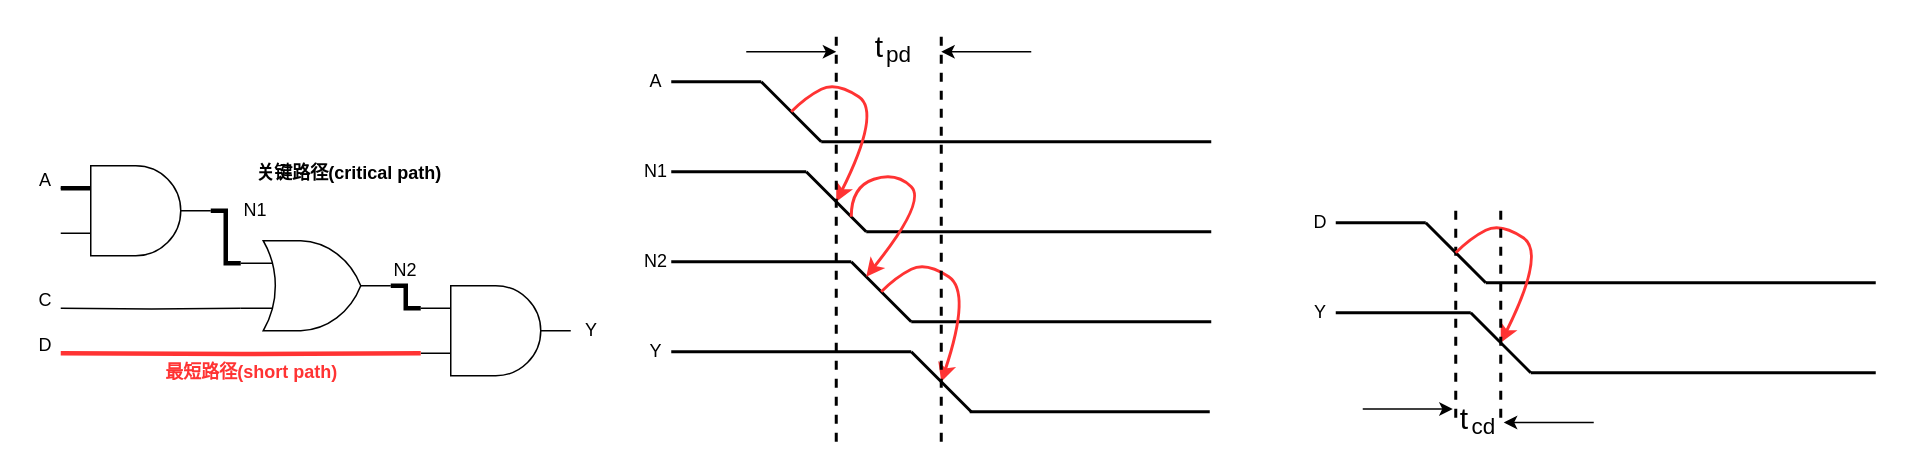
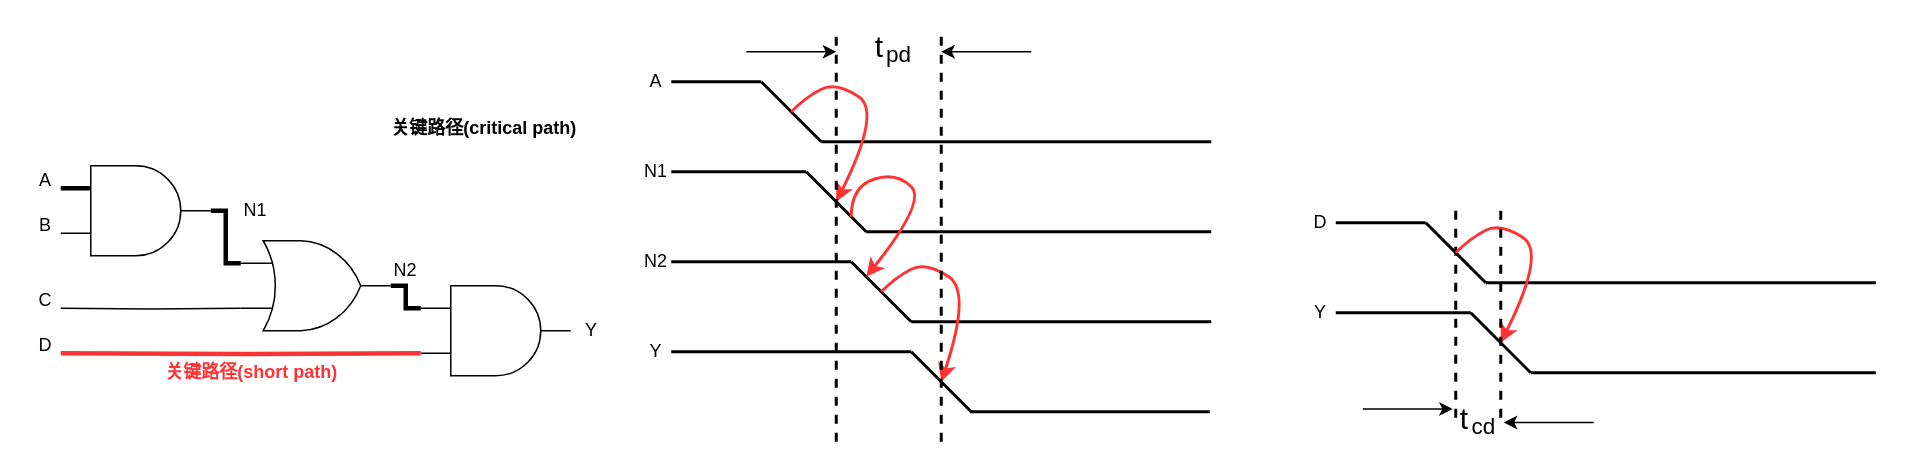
node "关键路径(critical path)": moved (350, 173) -> (485, 128)
node "B": added
node "最短路径(short path)": label "最短路径(short path)" -> "关键路径(short path)"
